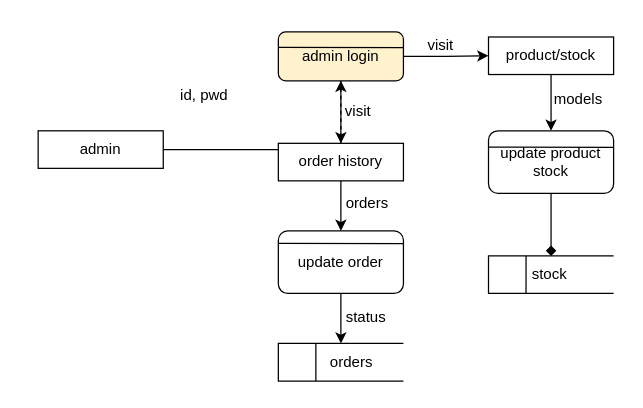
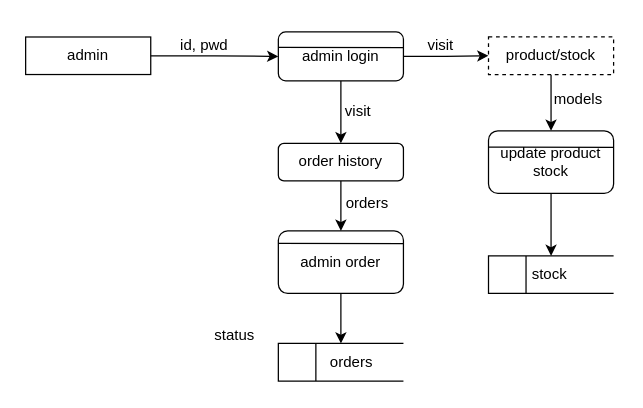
node "admin login": fillcolor #fff2cc -> #ffffff
node "product/stock": style solid -> dashed
edge "admin login" -> "order history": style dashed -> solid
node "id, pwd": moved (204, 95) -> (204, 45)
node "admin": moved (101, 149) -> (88, 56)
node "order history": shape rectangle -> rounded rectangle
edge "update product stock" -> "stock": arrowhead diamond -> classic
node "update order": label "update order" -> "admin order"
node "status": moved (356, 317) -> (224, 336)
